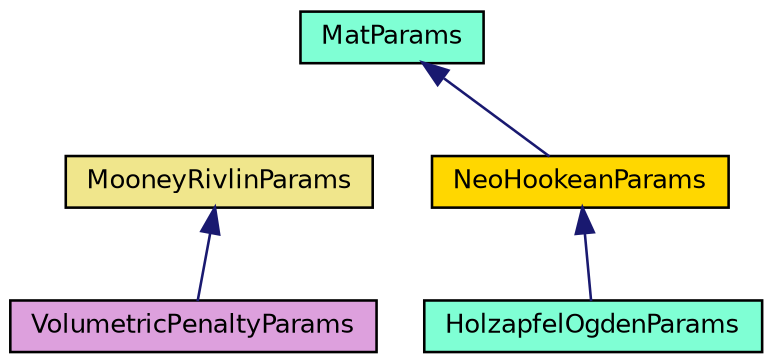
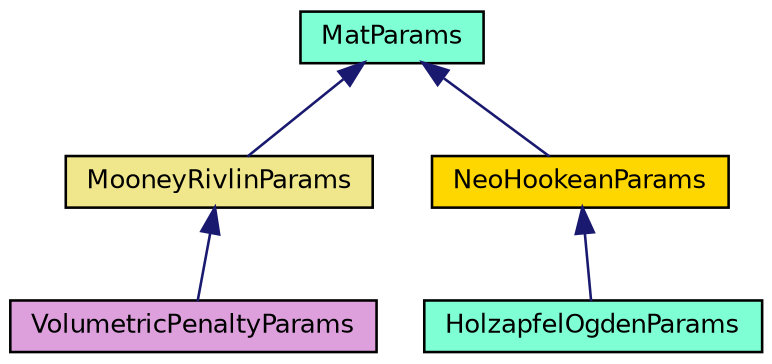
edge "MooneyRivlinParams" -> "MatParams": added
